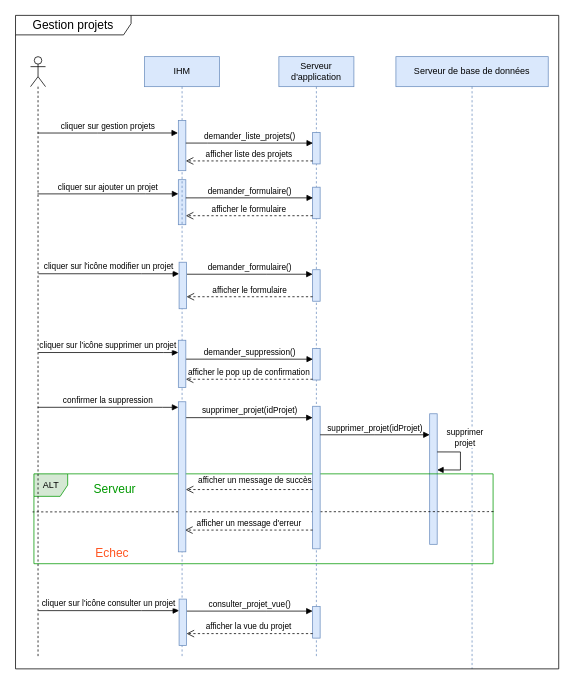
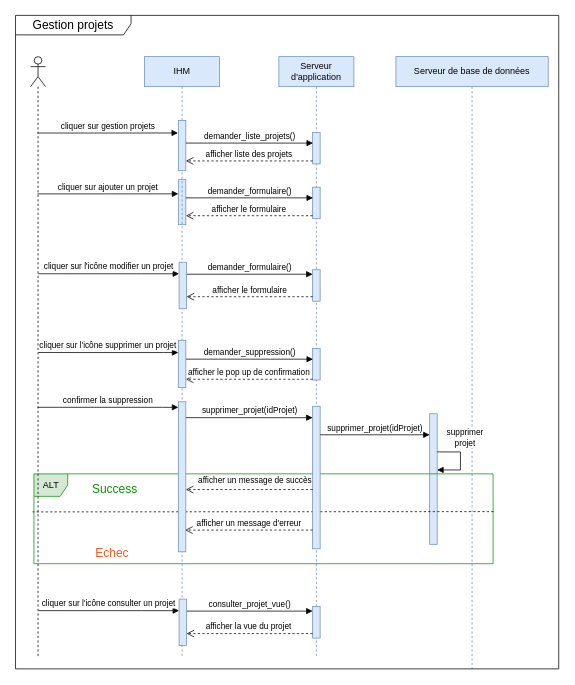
node "Serveur": label "Serveur" -> "Success"
